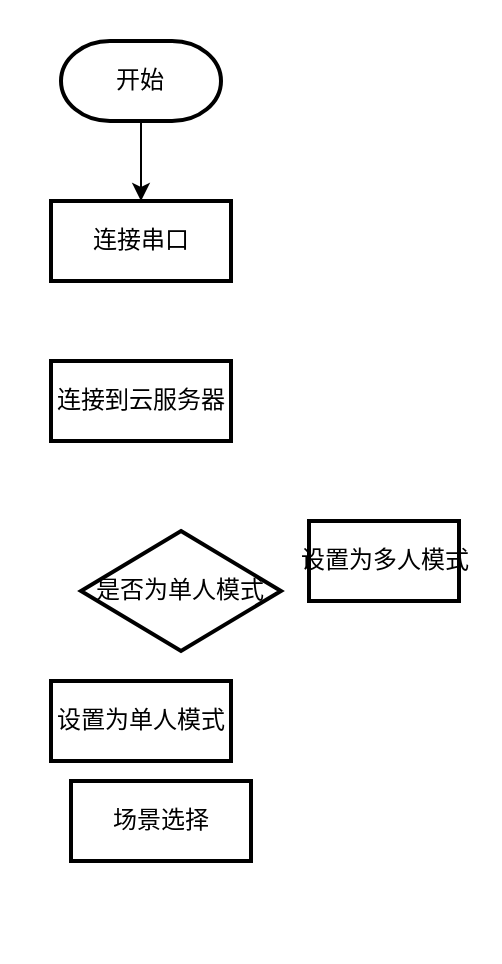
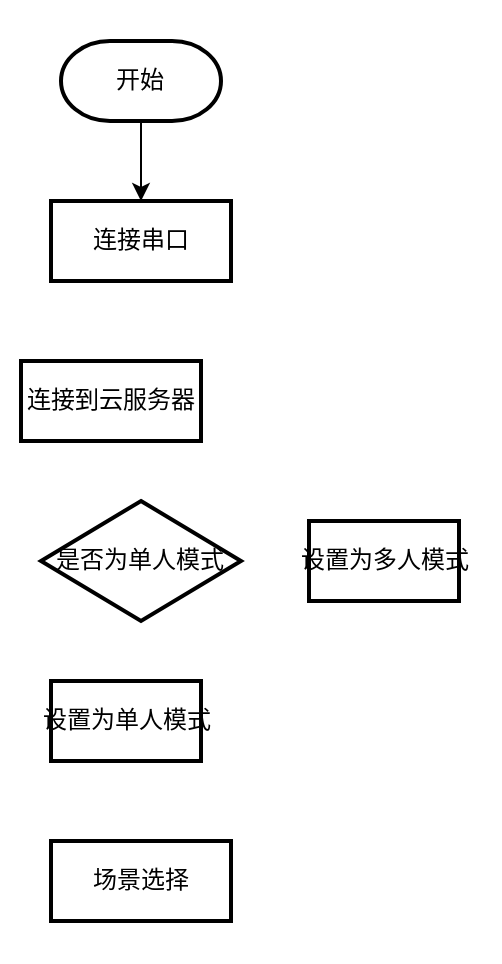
node "连接到云服务器": moved (141, 401) -> (111, 401)
node "是否为单人模式": moved (181, 591) -> (141, 561)
node "设置为单人模式": size 180x80 -> 150x80
node "场景选择": moved (161, 821) -> (141, 881)
